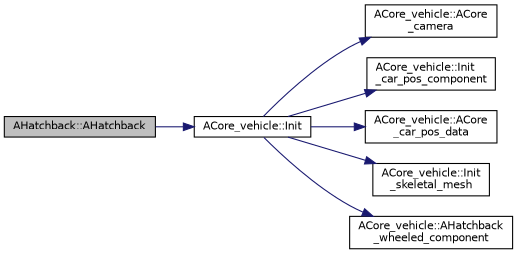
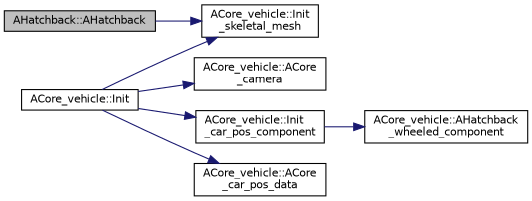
edge "AHatchback::AHatchback" -> "ACore_vehicle::Init": now "AHatchback::AHatchback" -> "ACore_vehicle::Init _skeletal_mesh"
edge "ACore_vehicle::Init" -> "ACore_vehicle::AHatchback _wheeled_component": now "ACore_vehicle::Init _car_pos_component" -> "ACore_vehicle::AHatchback _wheeled_component"
